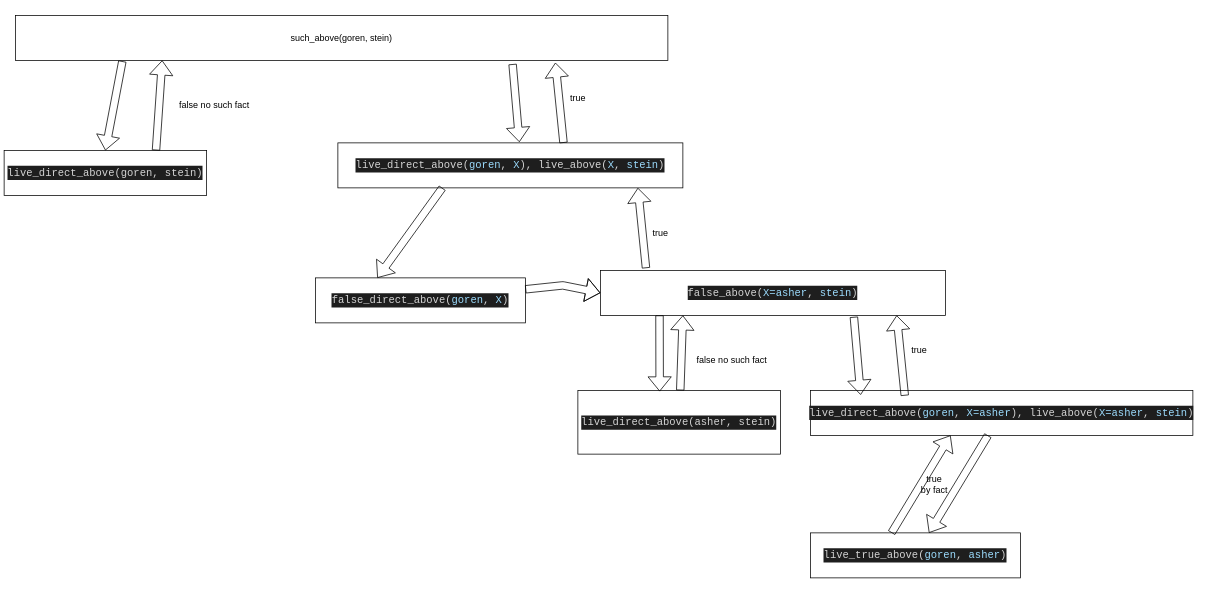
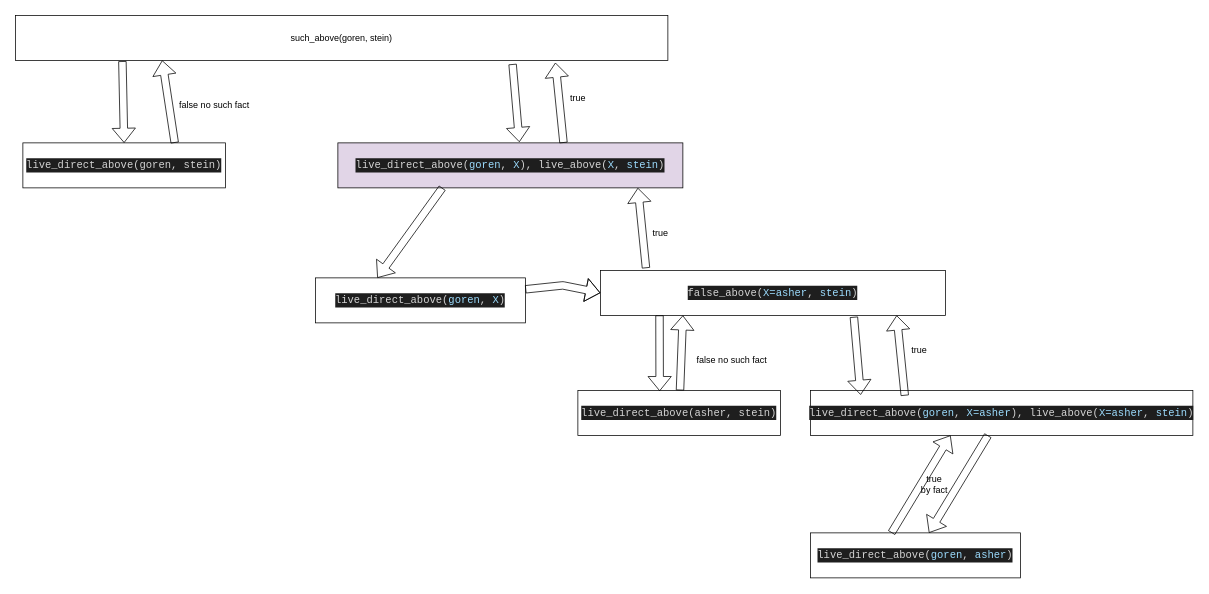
node "live_direct_above(goren, X), live_above(X, stein)": fillcolor #ffffff -> #e1d5e7
node "live_direct_above(goren, stein)": moved (105, 173) -> (124, 165)
node "false_direct_above(goren, X)": label "false_direct_above(goren, X)" -> "live_direct_above(goren, X)"
node "live_direct_above(asher, stein)": size 203x64 -> 203x45
node "live_true_above(goren, asher)": label "live_true_above(goren, asher)" -> "live_direct_above(goren, asher)"
